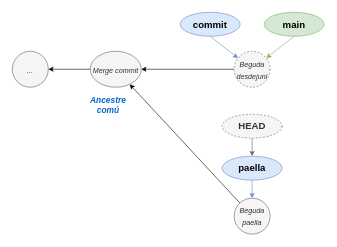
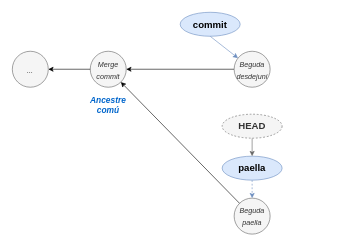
node "main": removed
edge "main" -> "Beguda desdejuni": removed
node "Merge commit": size 51x36 -> 36x36
node "Beguda desdejuni": style dashed -> solid
edge "paella" -> "Beguda paella": style solid -> dashed
